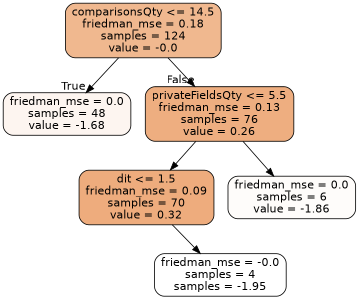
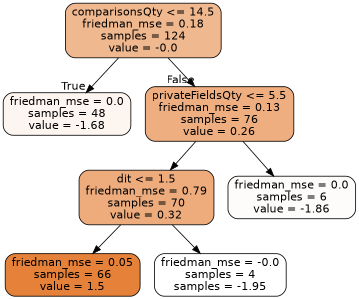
node "dit <= 1.5 friedman_mse = 0.09 samples = 70 value = 0.32": label "dit <= 1.5 friedman_mse = 0.09 samples = 70 value = 0.32" -> "dit <= 1.5 friedman_mse = 0.79 samples = 70 value = 0.32"
node "friedman_mse = 0.05 samples = 66 value = 1.5": added
